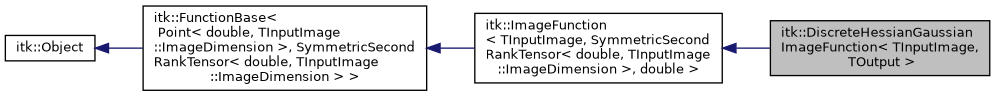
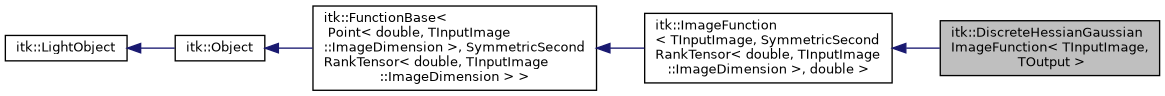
node "itk::LightObject": added
